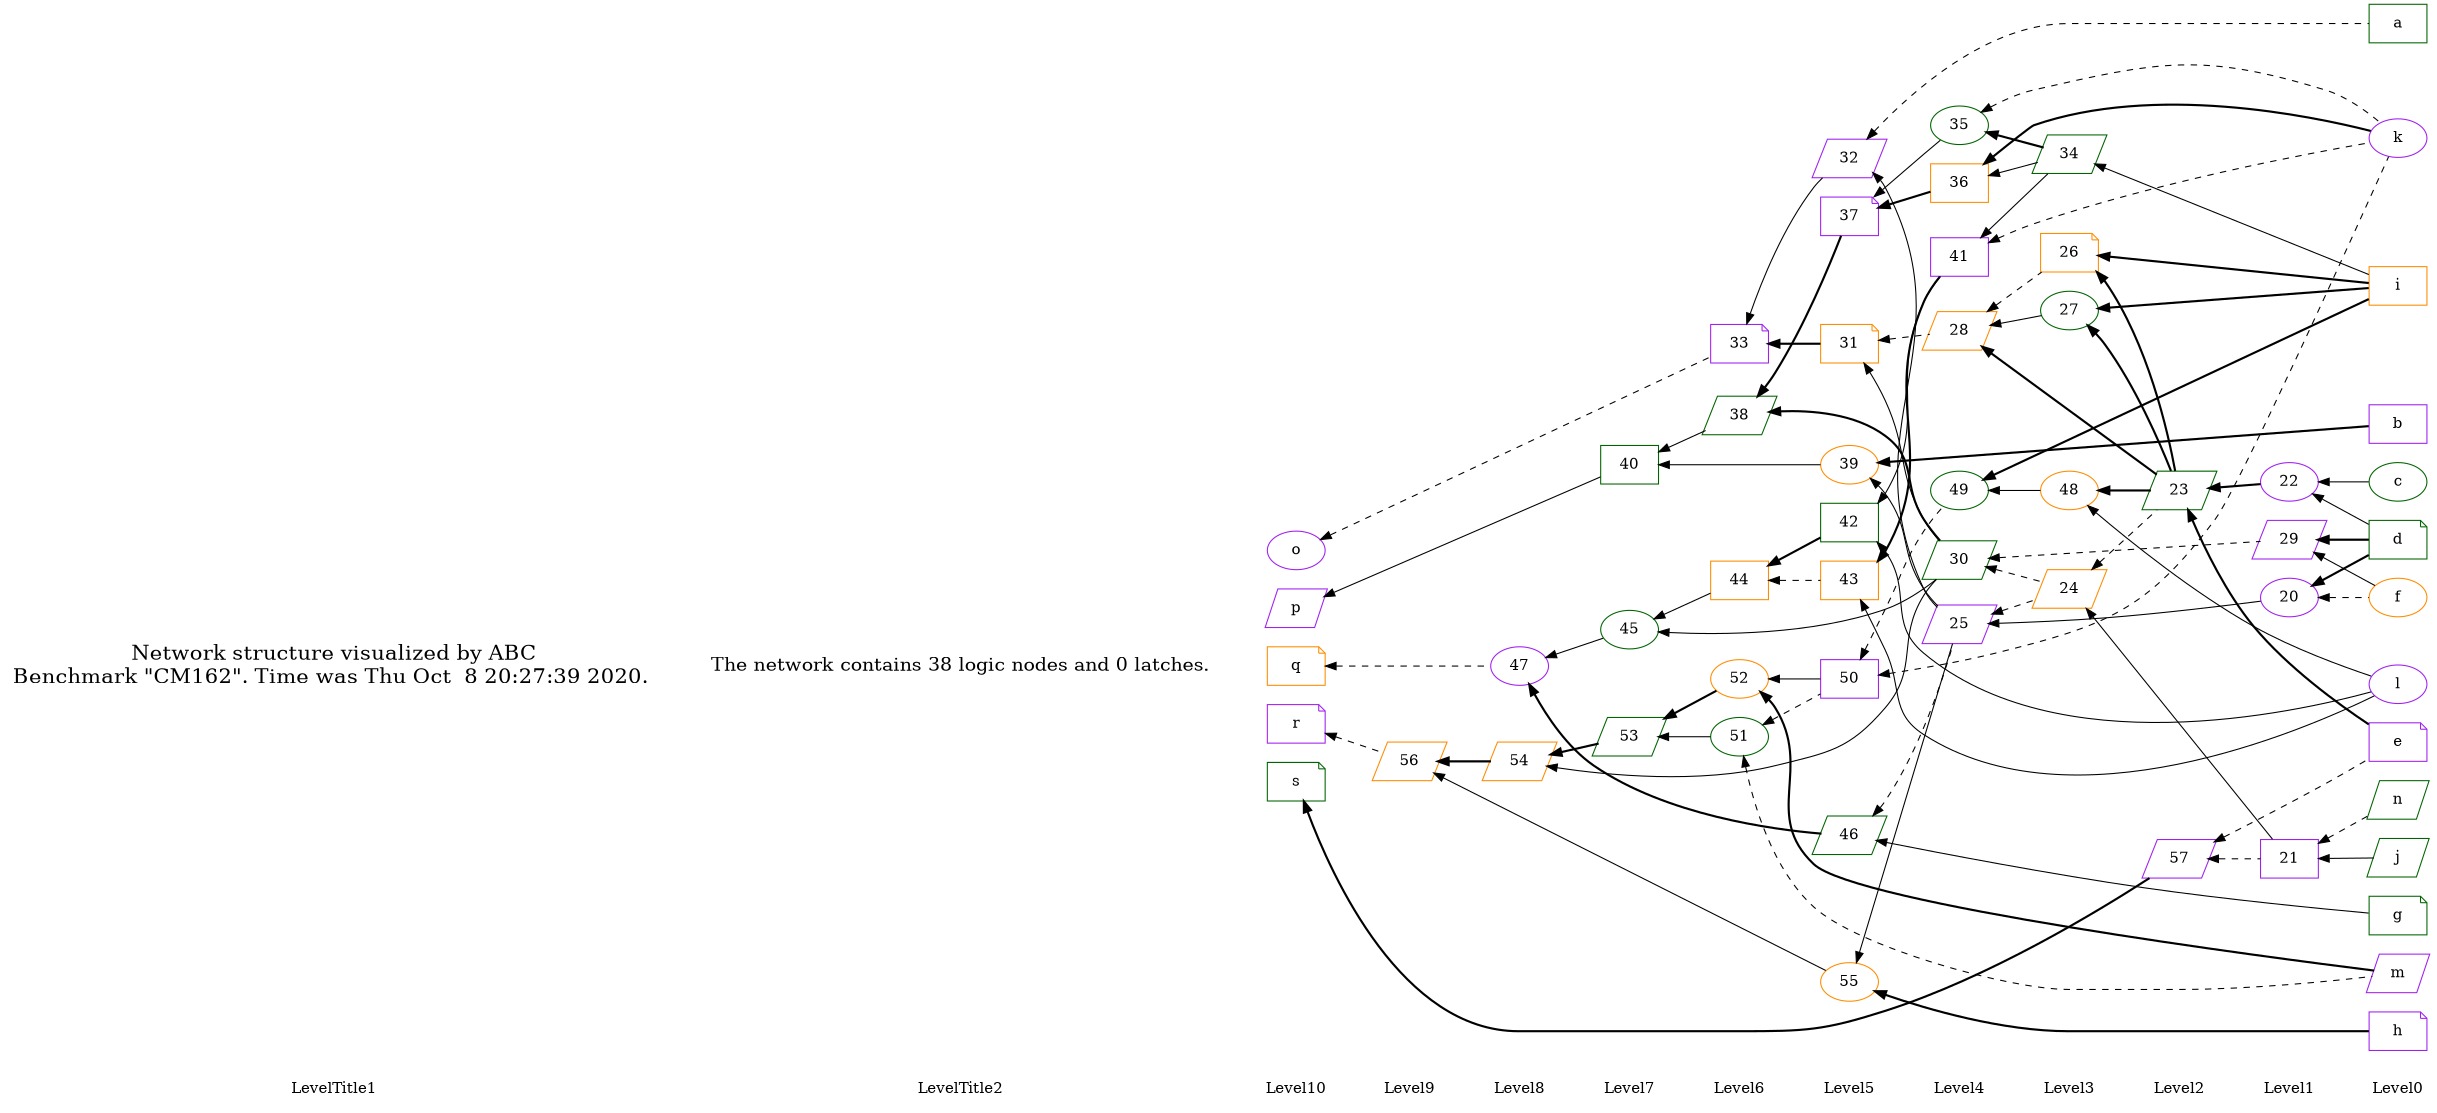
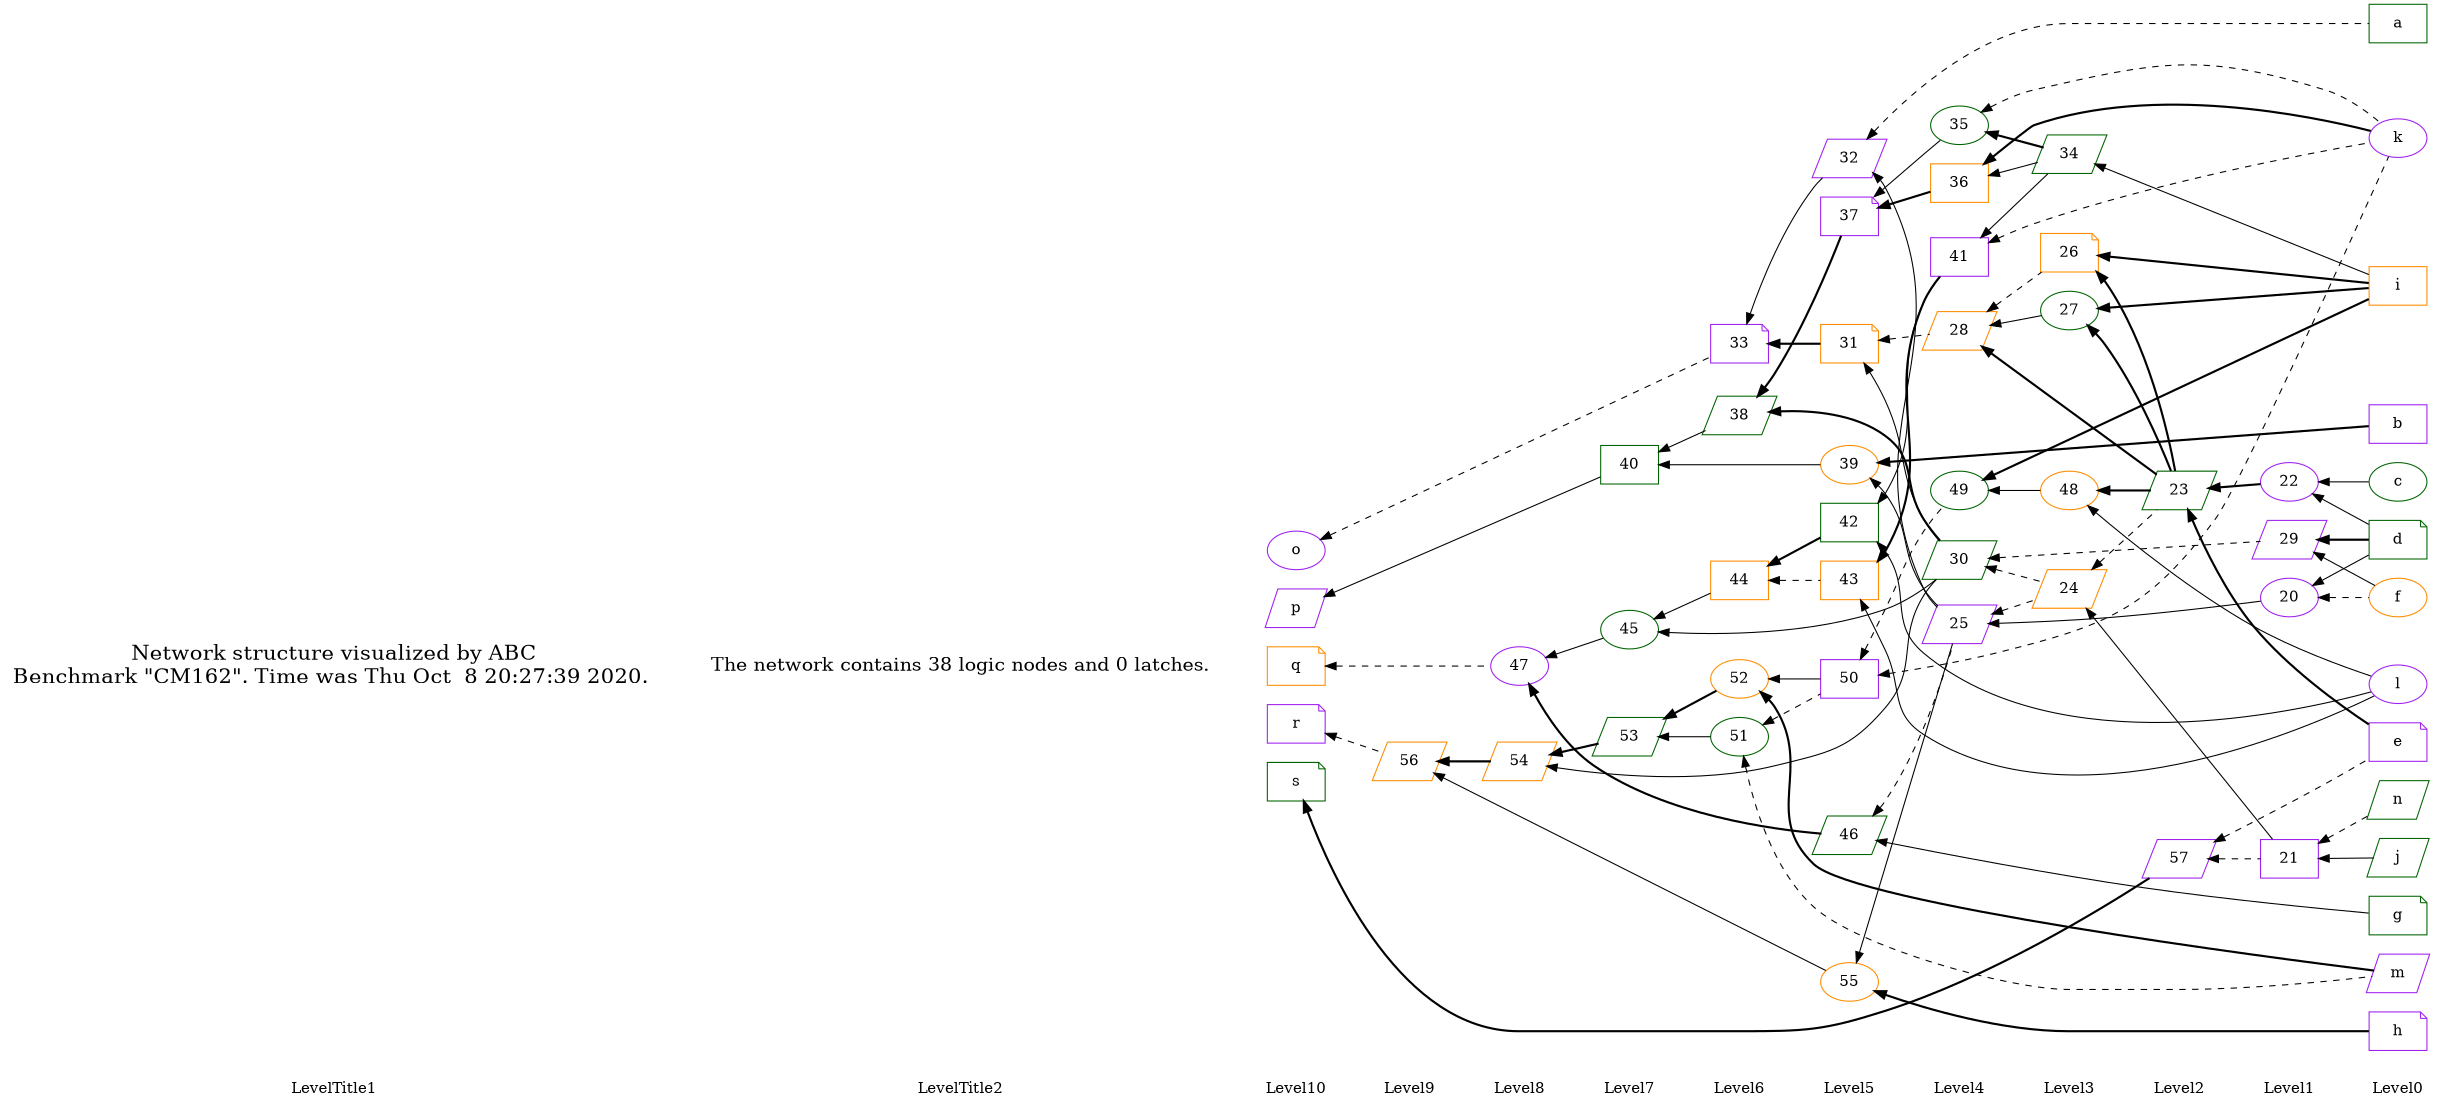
edge "d" -> "20": style bold -> solid
